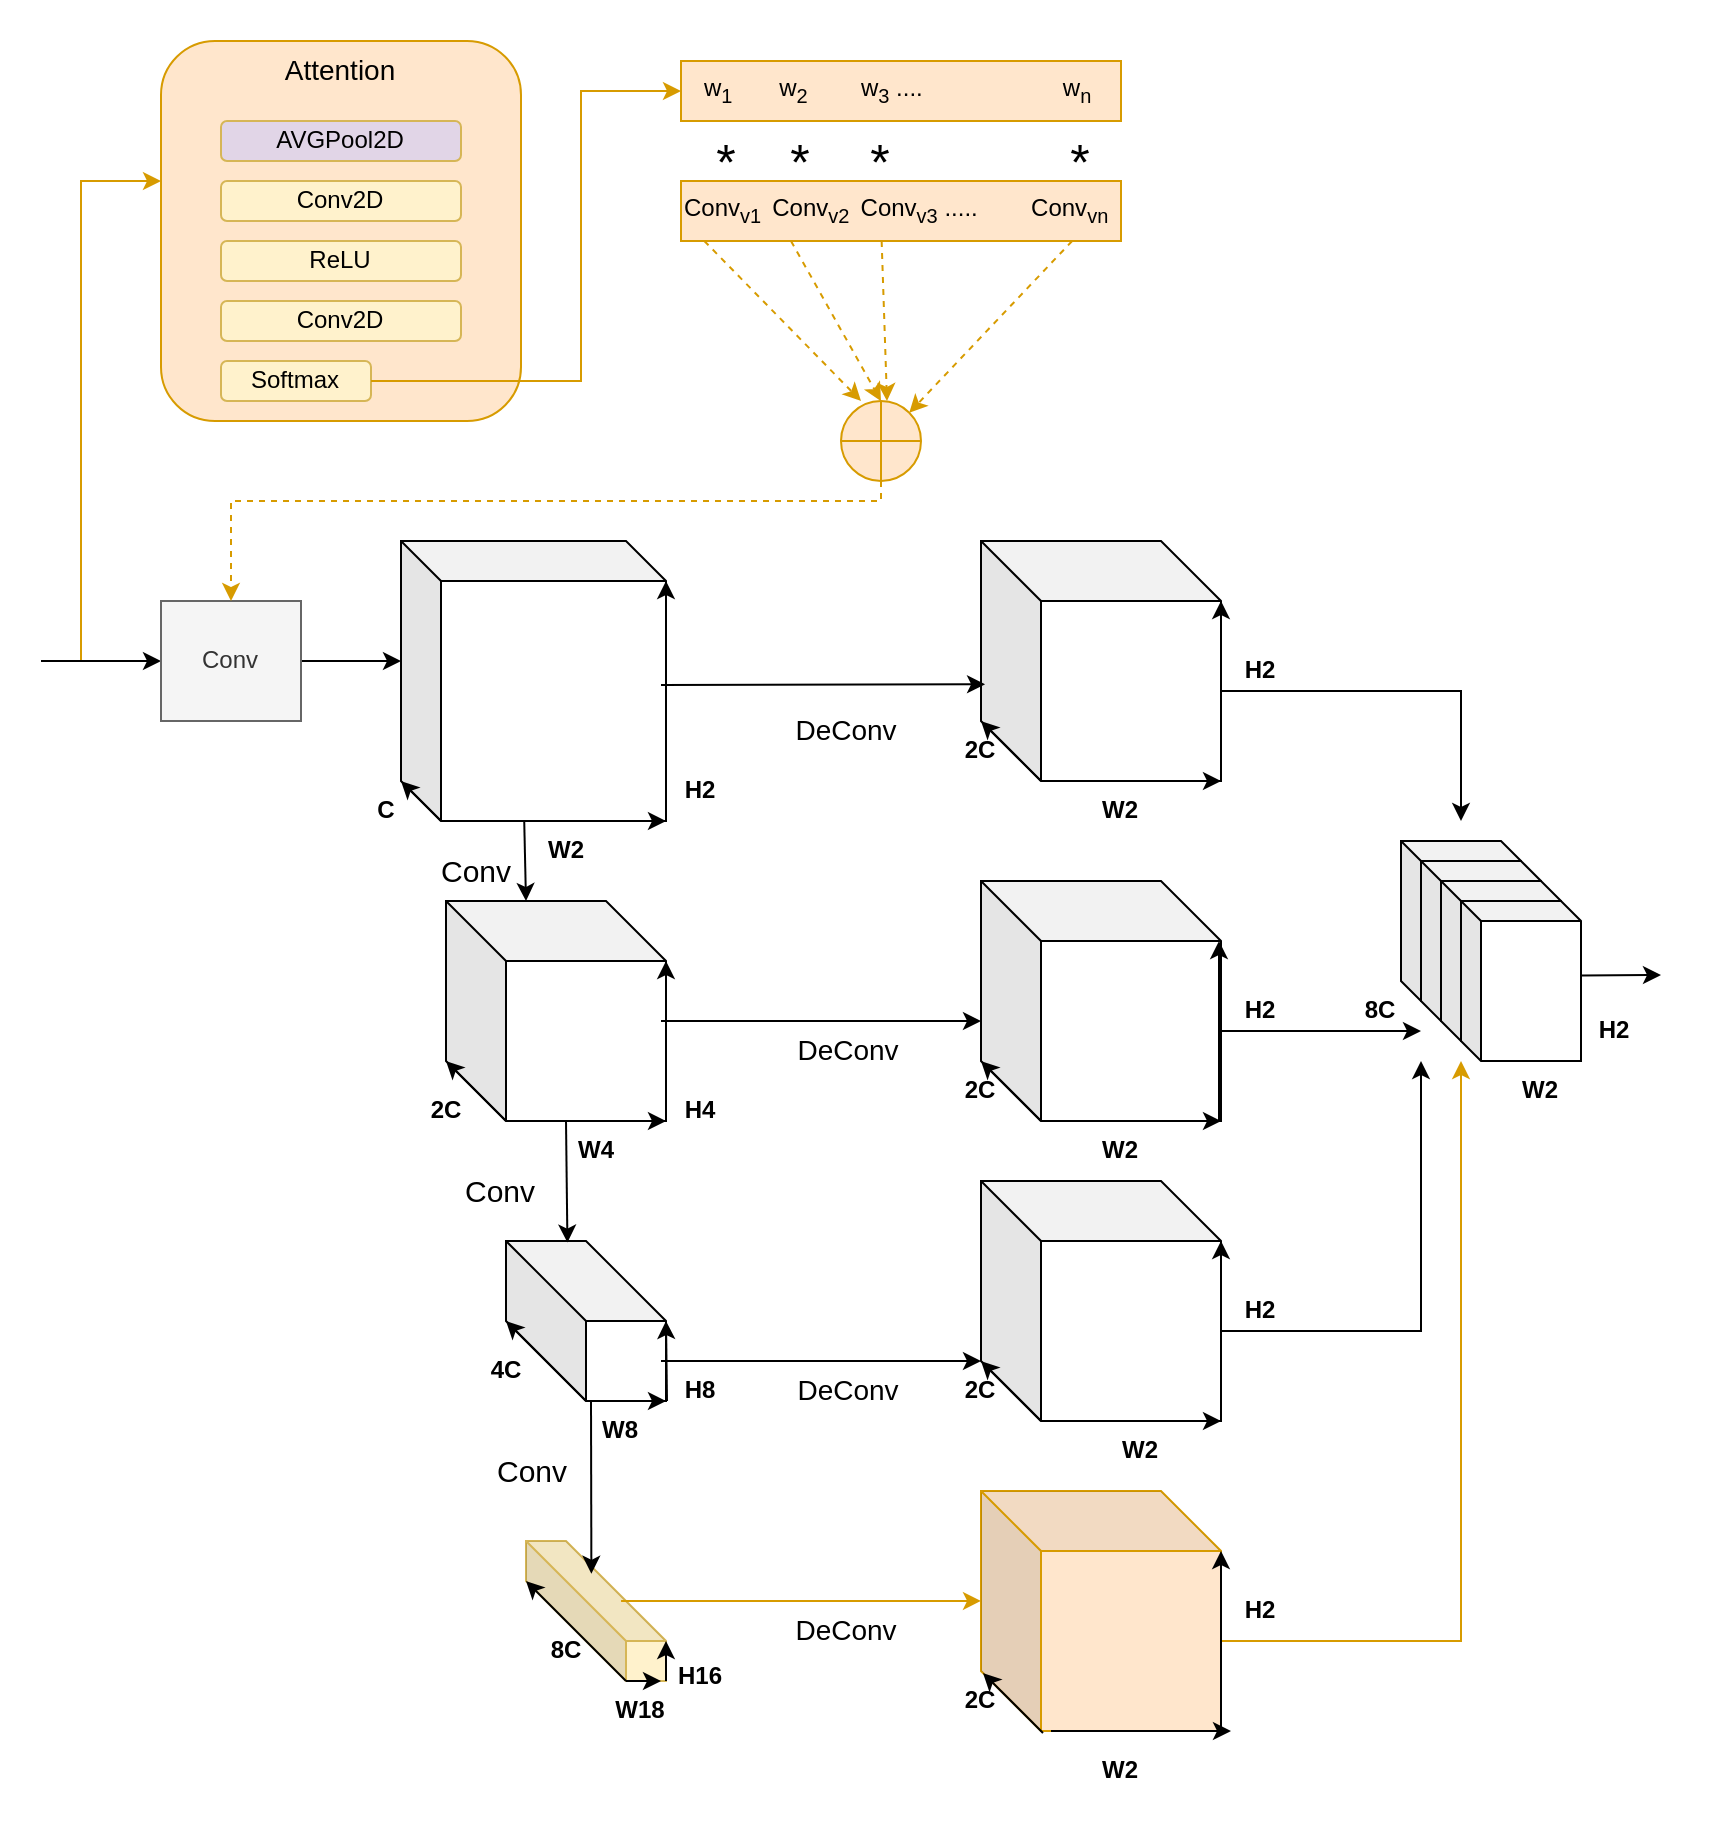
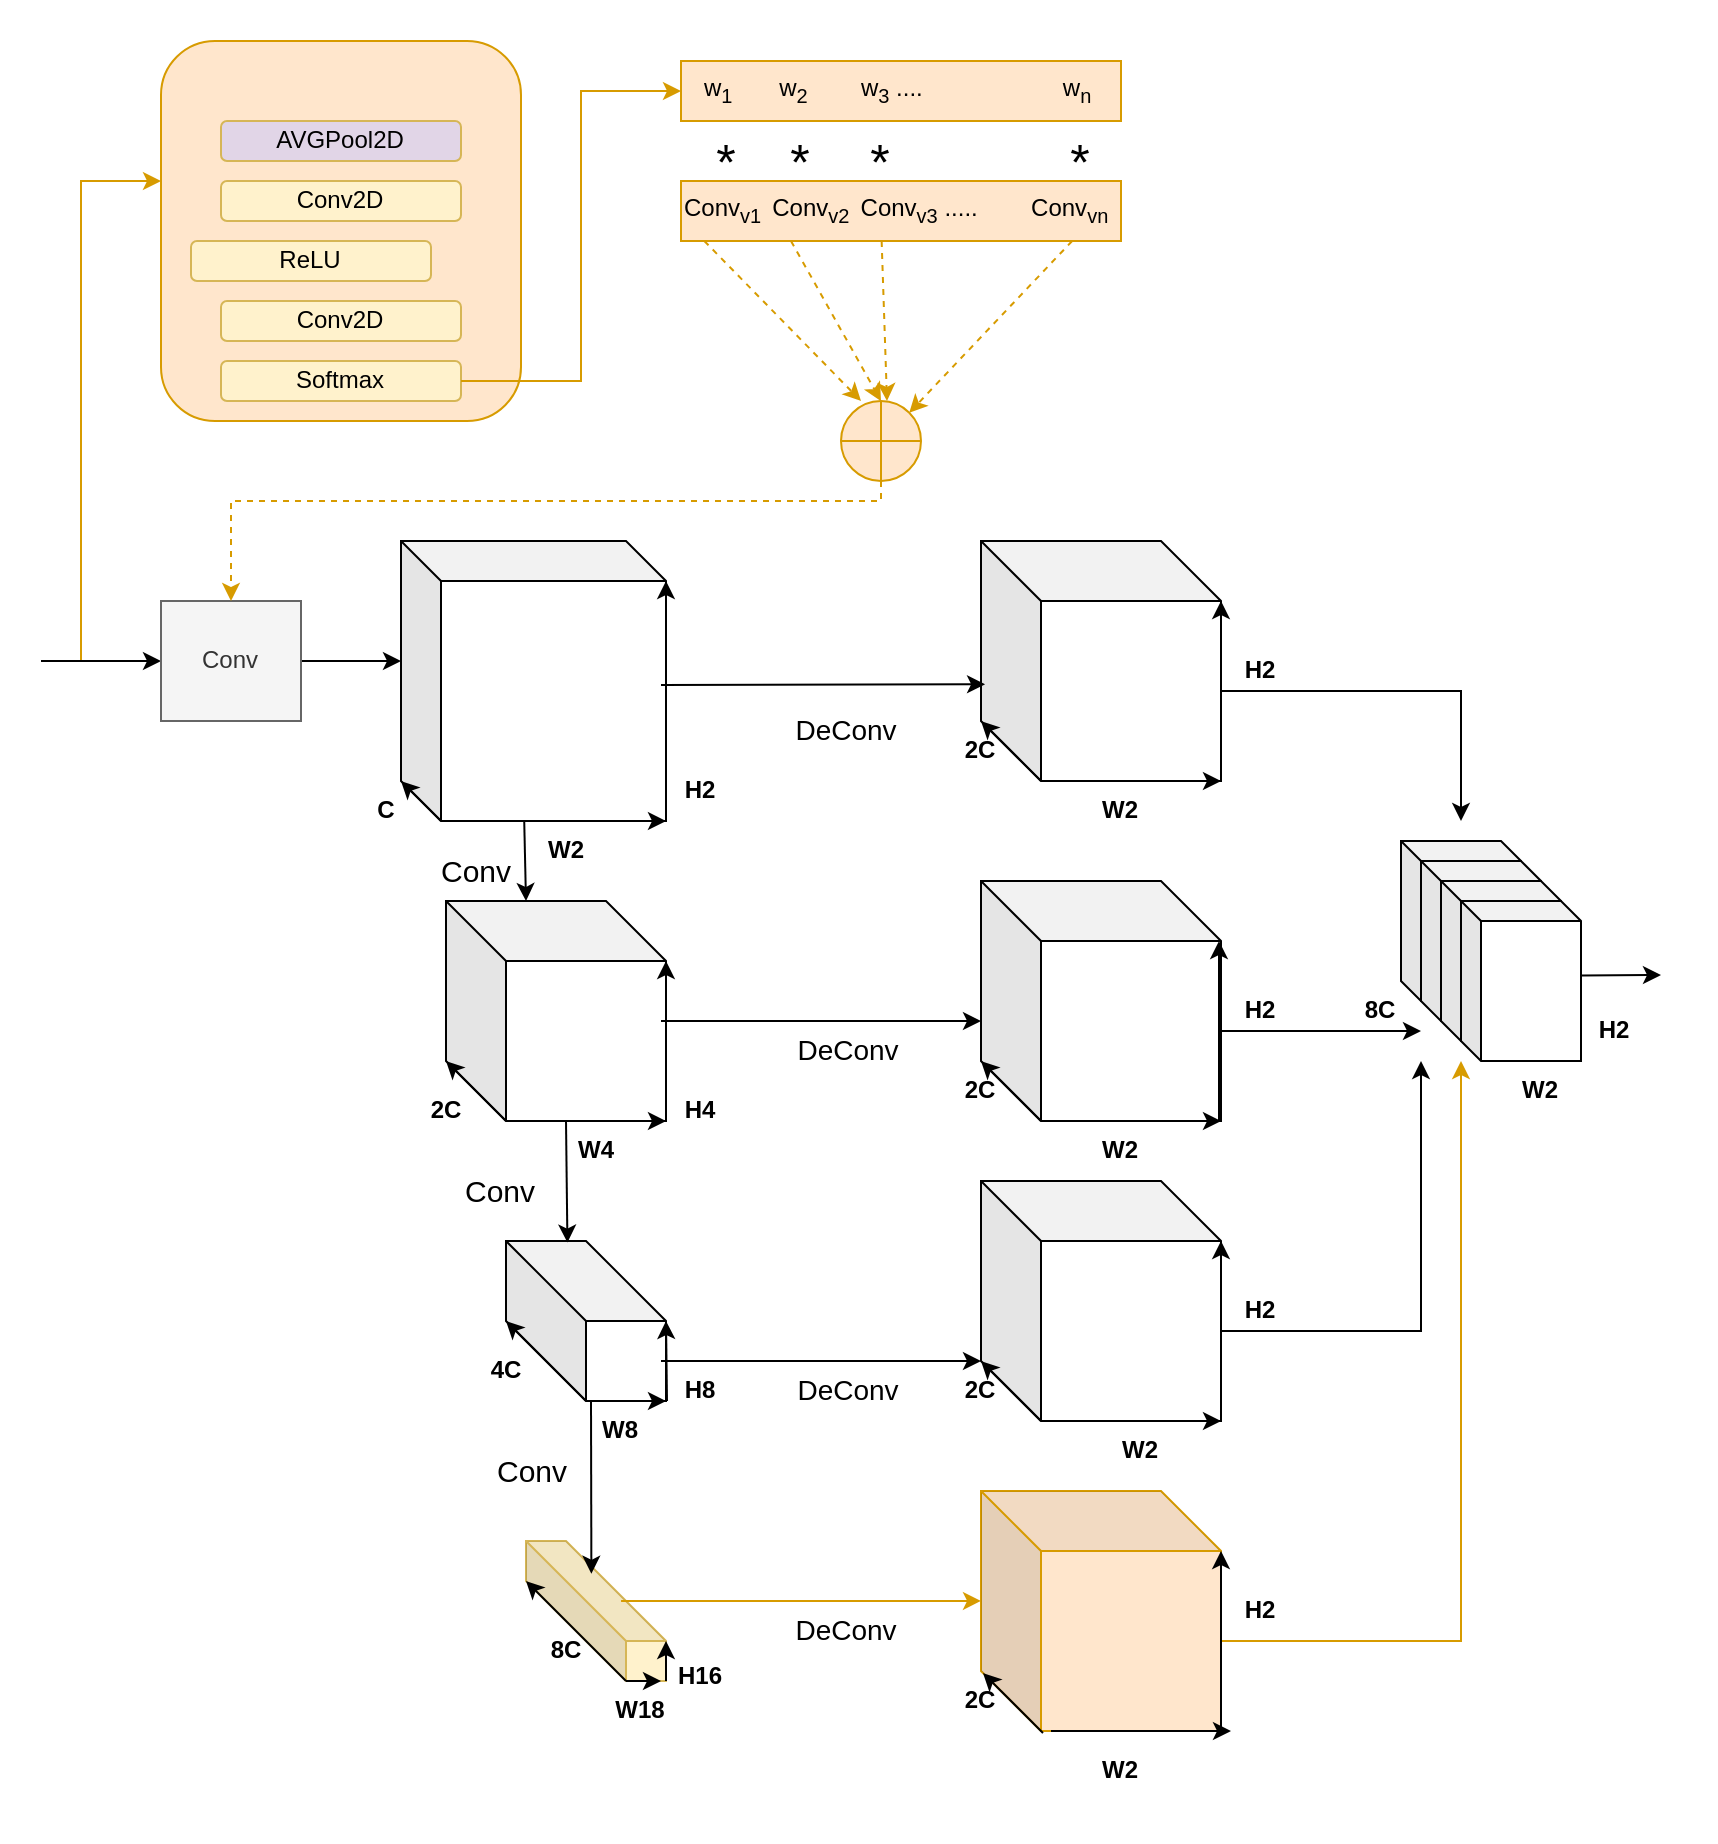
node "Attention": removed
node "ReLU": moved (341, 261) -> (311, 261)
node "Softmax": size 150x40 -> 240x40
